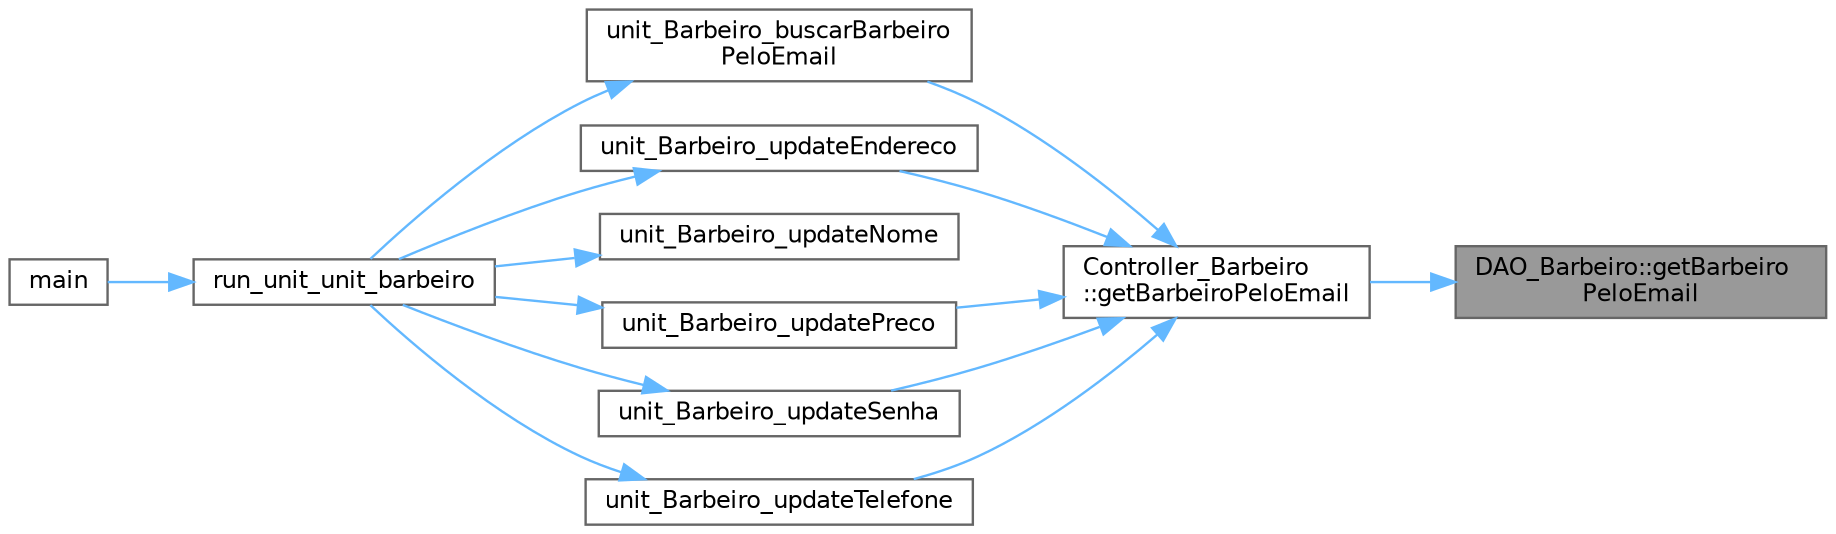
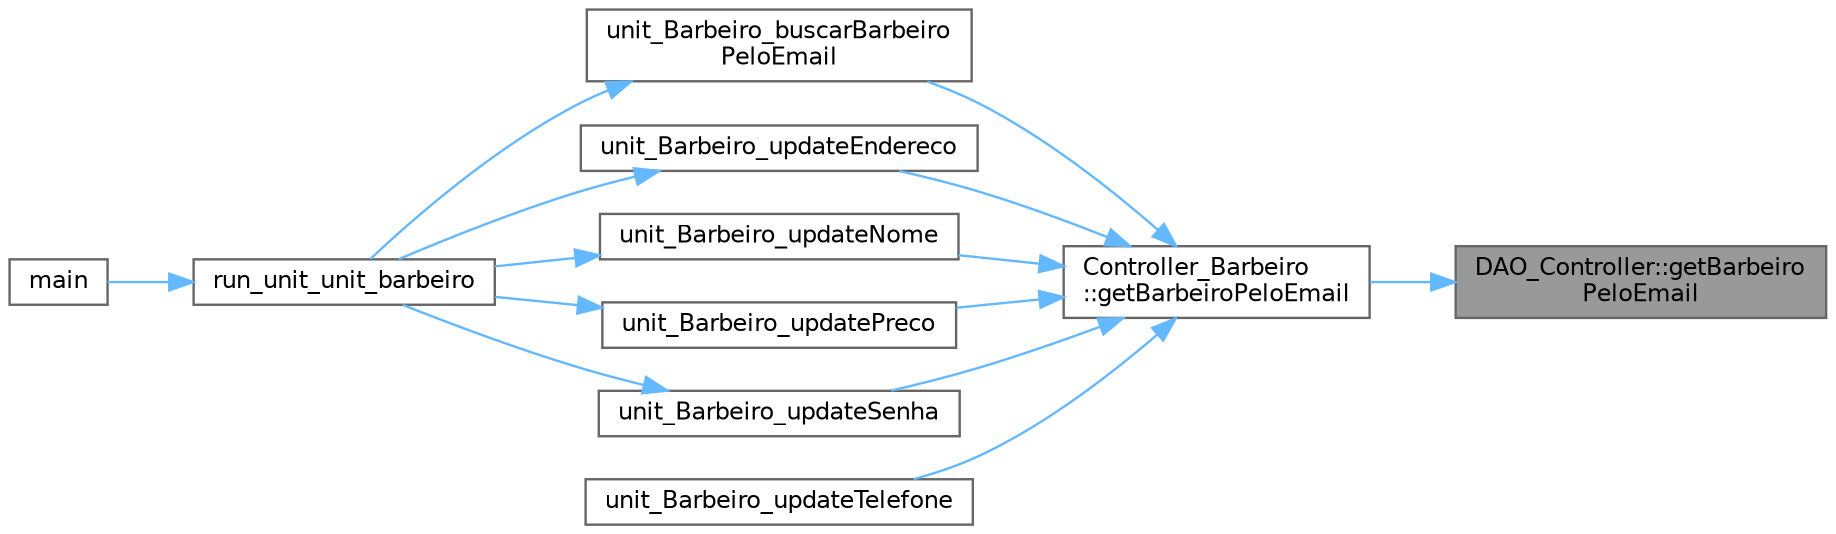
edge "unit_Barbeiro_updateNome" -> "Controller_Barbeiro ::getBarbeiroPeloEmail": added
node "DAO_Barbeiro::getBarbeiro PeloEmail": label "DAO_Barbeiro::getBarbeiro PeloEmail" -> "DAO_Controller::getBarbeiro PeloEmail"
edge "run_unit_unit_barbeiro" -> "unit_Barbeiro_updateTelefone": removed
